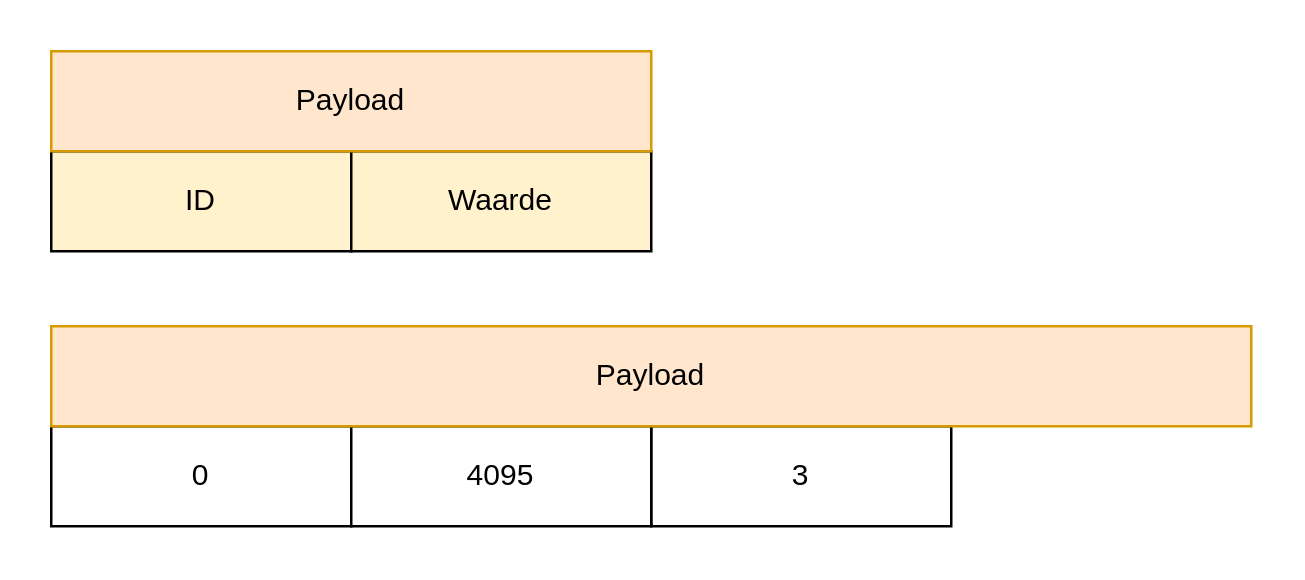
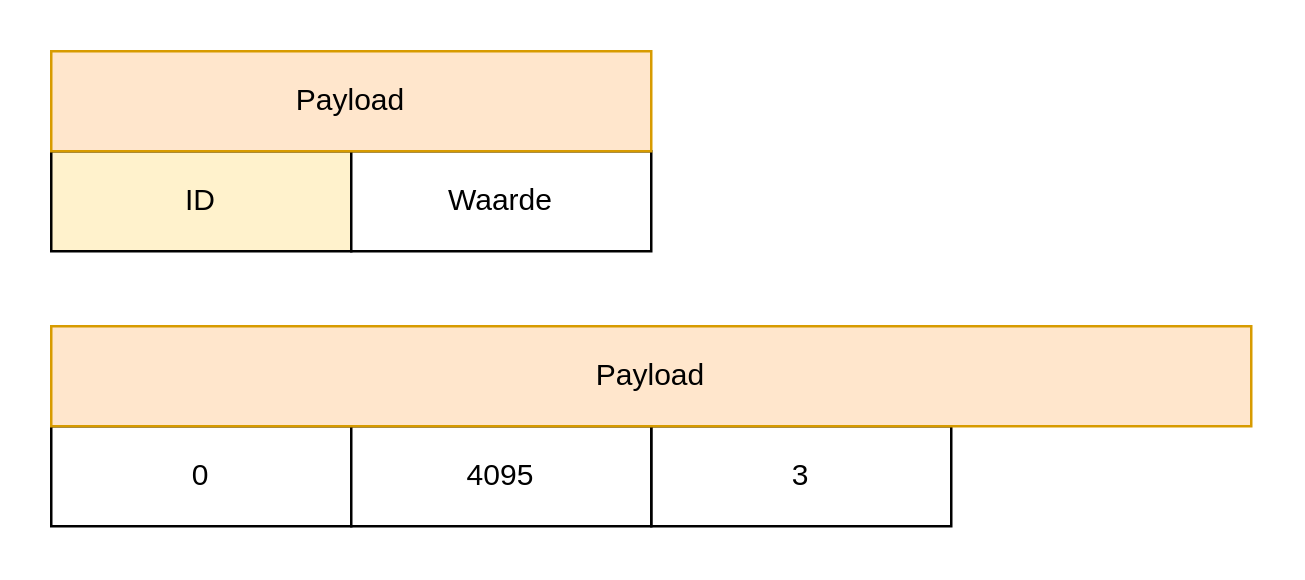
node "Waarde": fillcolor #fff2cc -> #ffffff
